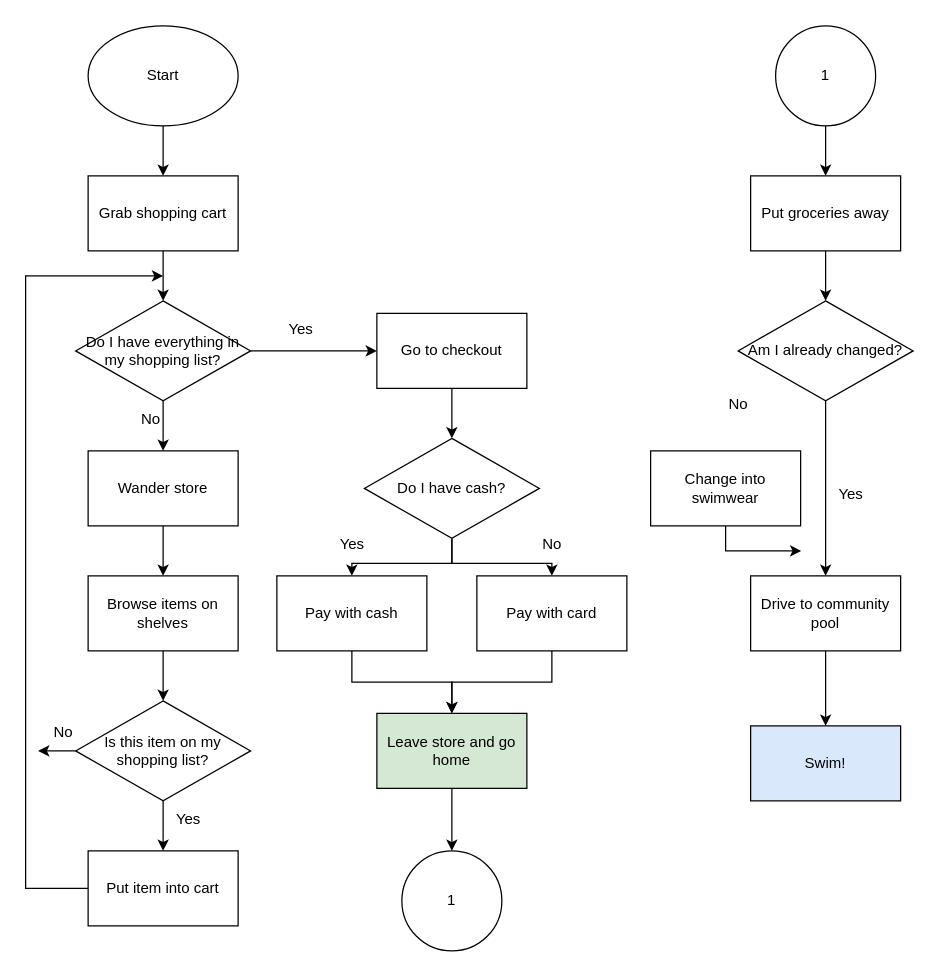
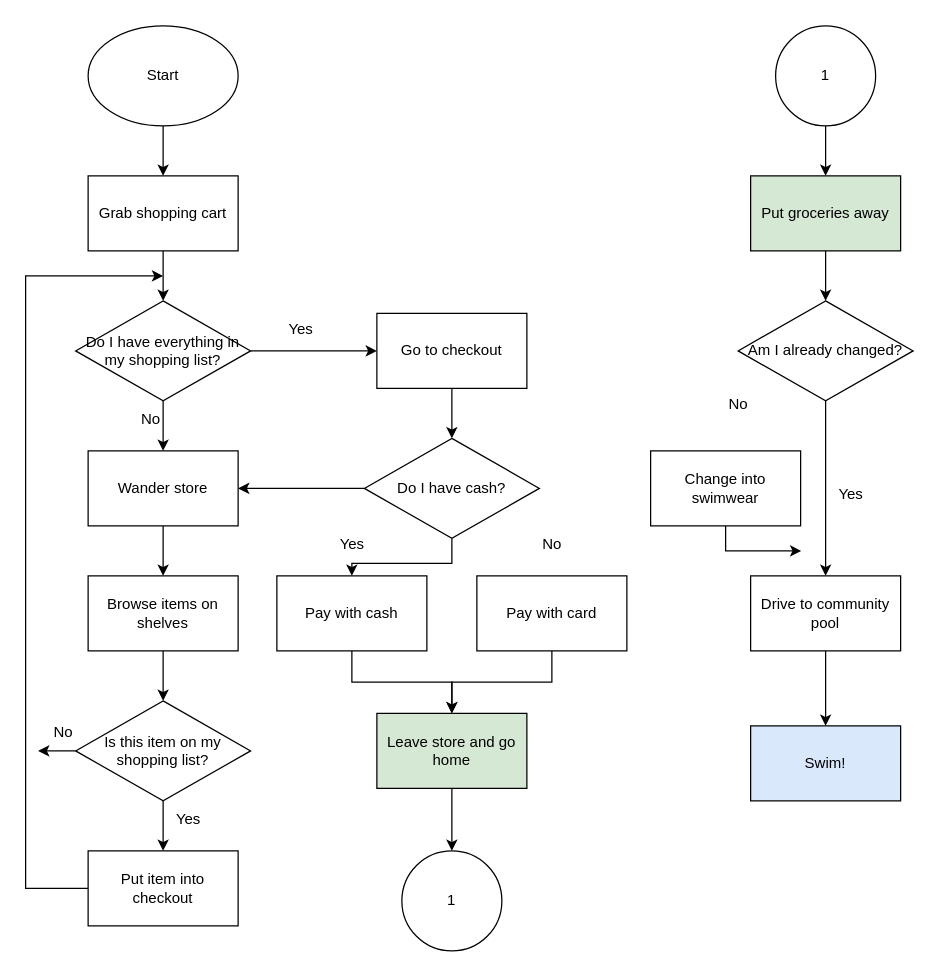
node "Put groceries away": fillcolor #ffffff -> #d5e8d4
edge "Do I have cash?" -> "Pay with card": now "Do I have cash?" -> "Wander store"
node "Put item into cart": label "Put item into cart" -> "Put item into checkout"
